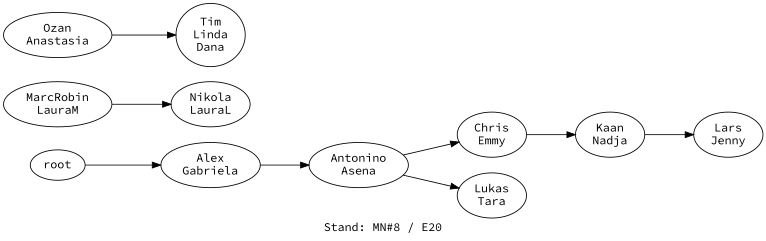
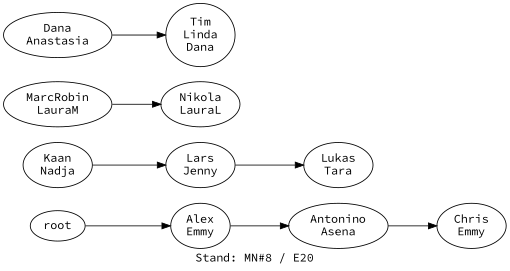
node "Ozan Anastasia": label "Ozan Anastasia" -> "Dana Anastasia"
edge "Chris Emmy" -> "Kaan Nadja": removed
node "Alex Gabriela": label "Alex Gabriela" -> "Alex Emmy"
edge "Antonino Asena" -> "Lukas Tara": now "Lars Jenny" -> "Lukas Tara"
